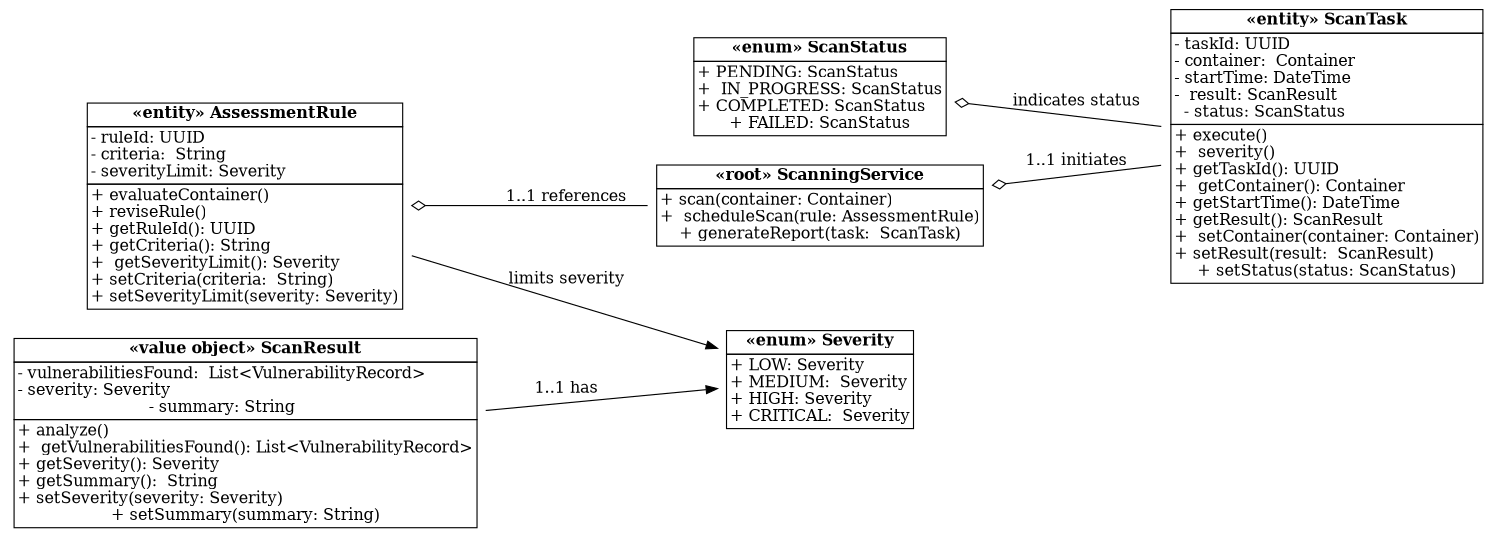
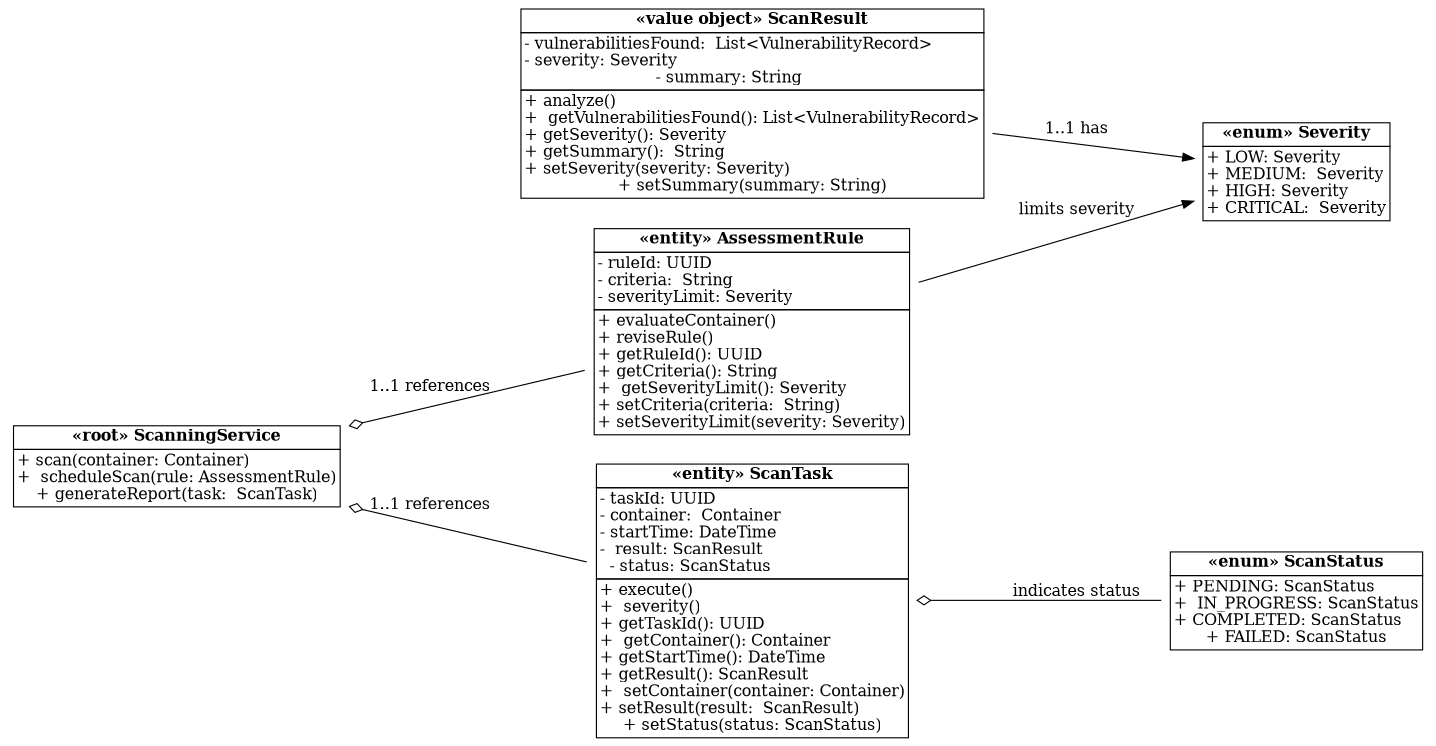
edge "«entity» ScanTask" -> "«enum» ScanStatus": reversed
edge "«entity» ScanTask" -> "«root» ScanningService": label "1..1 initiates" -> "1..1 references"
edge "«root» ScanningService" -> "«entity» AssessmentRule": reversed
